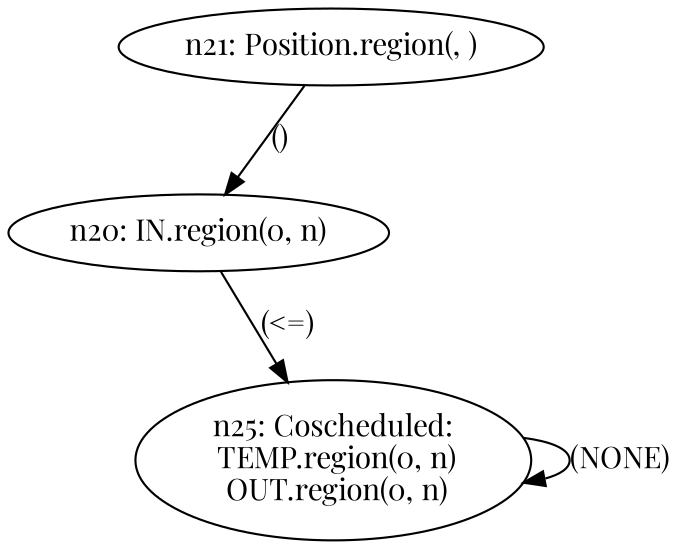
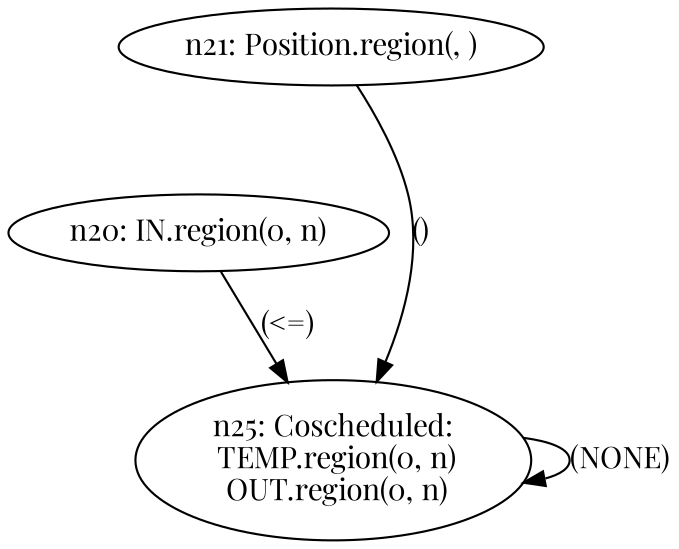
edge "n21: Position.region(, )" -> "n20: IN.region(0, n)": now "n21: Position.region(, )" -> "n25: Coscheduled: TEMP.region(0, n) OUT.region(0, n)"
